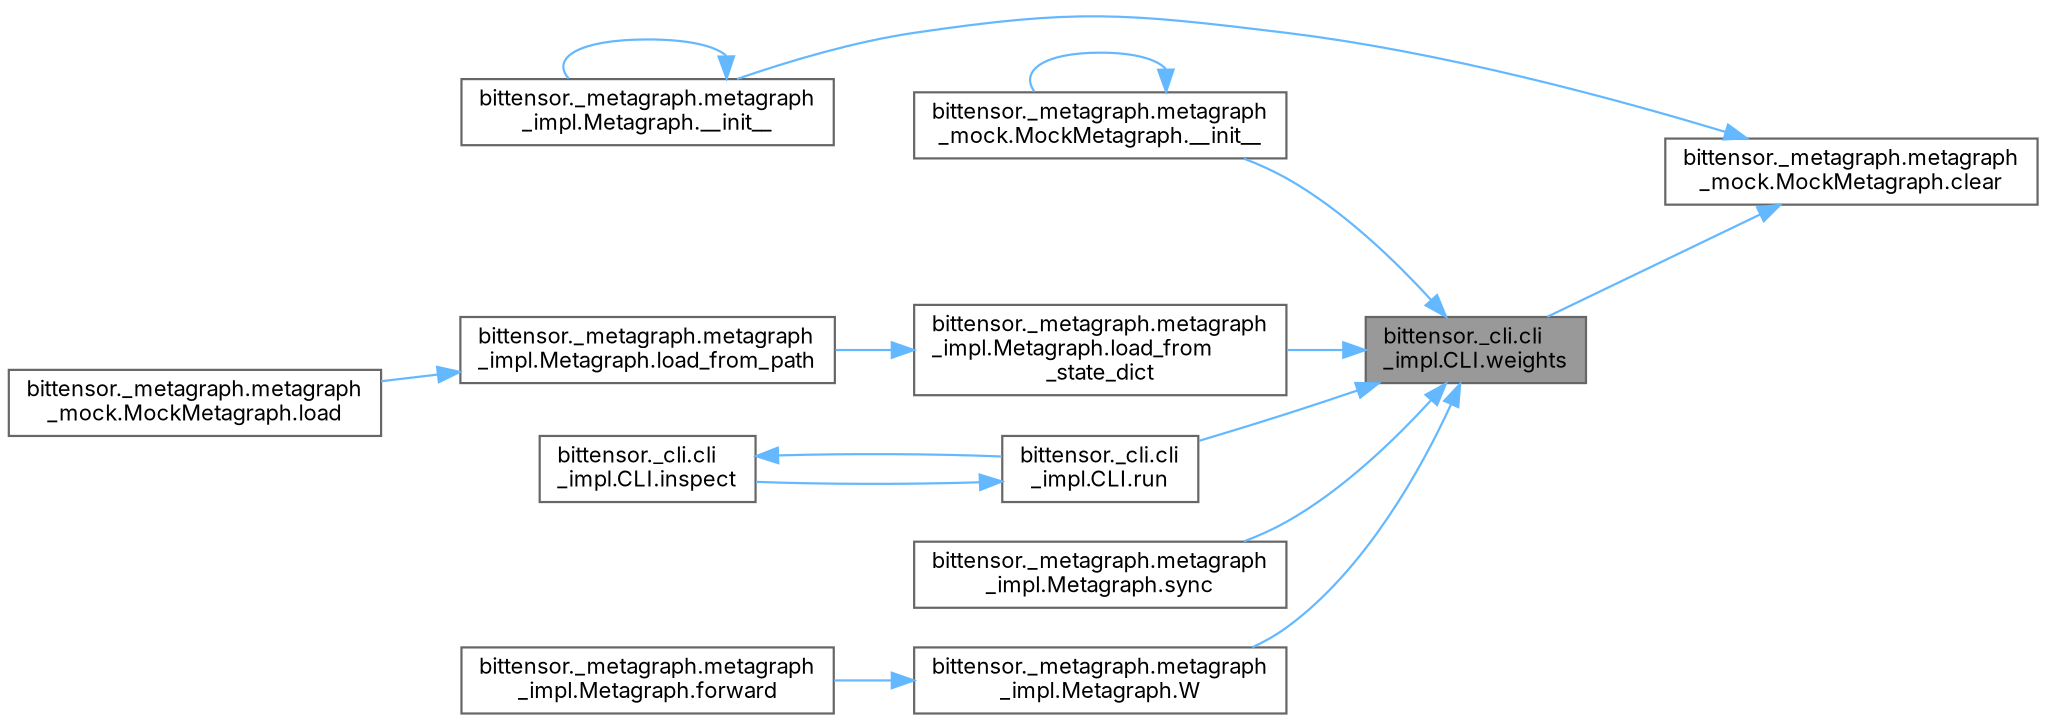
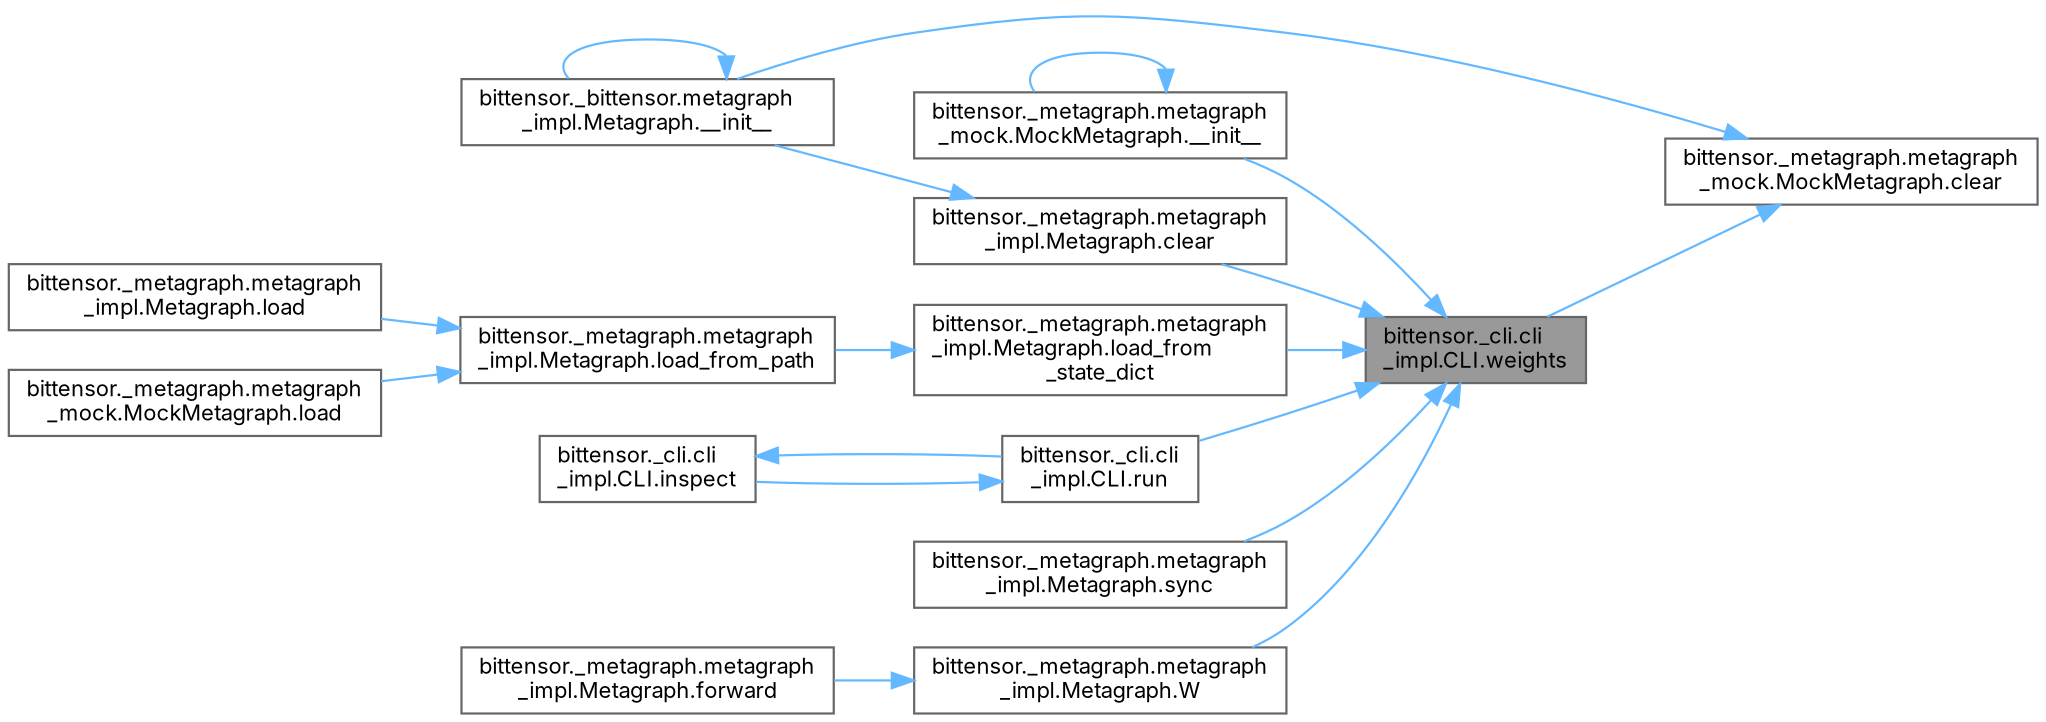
node "bittensor._metagraph.metagraph _impl.Metagraph.__init__": label "bittensor._metagraph.metagraph _impl.Metagraph.__init__" -> "bittensor._bittensor.metagraph _impl.Metagraph.__init__"
node "bittensor._metagraph.metagraph _impl.Metagraph.clear": added
node "bittensor._metagraph.metagraph _impl.Metagraph.load": added
